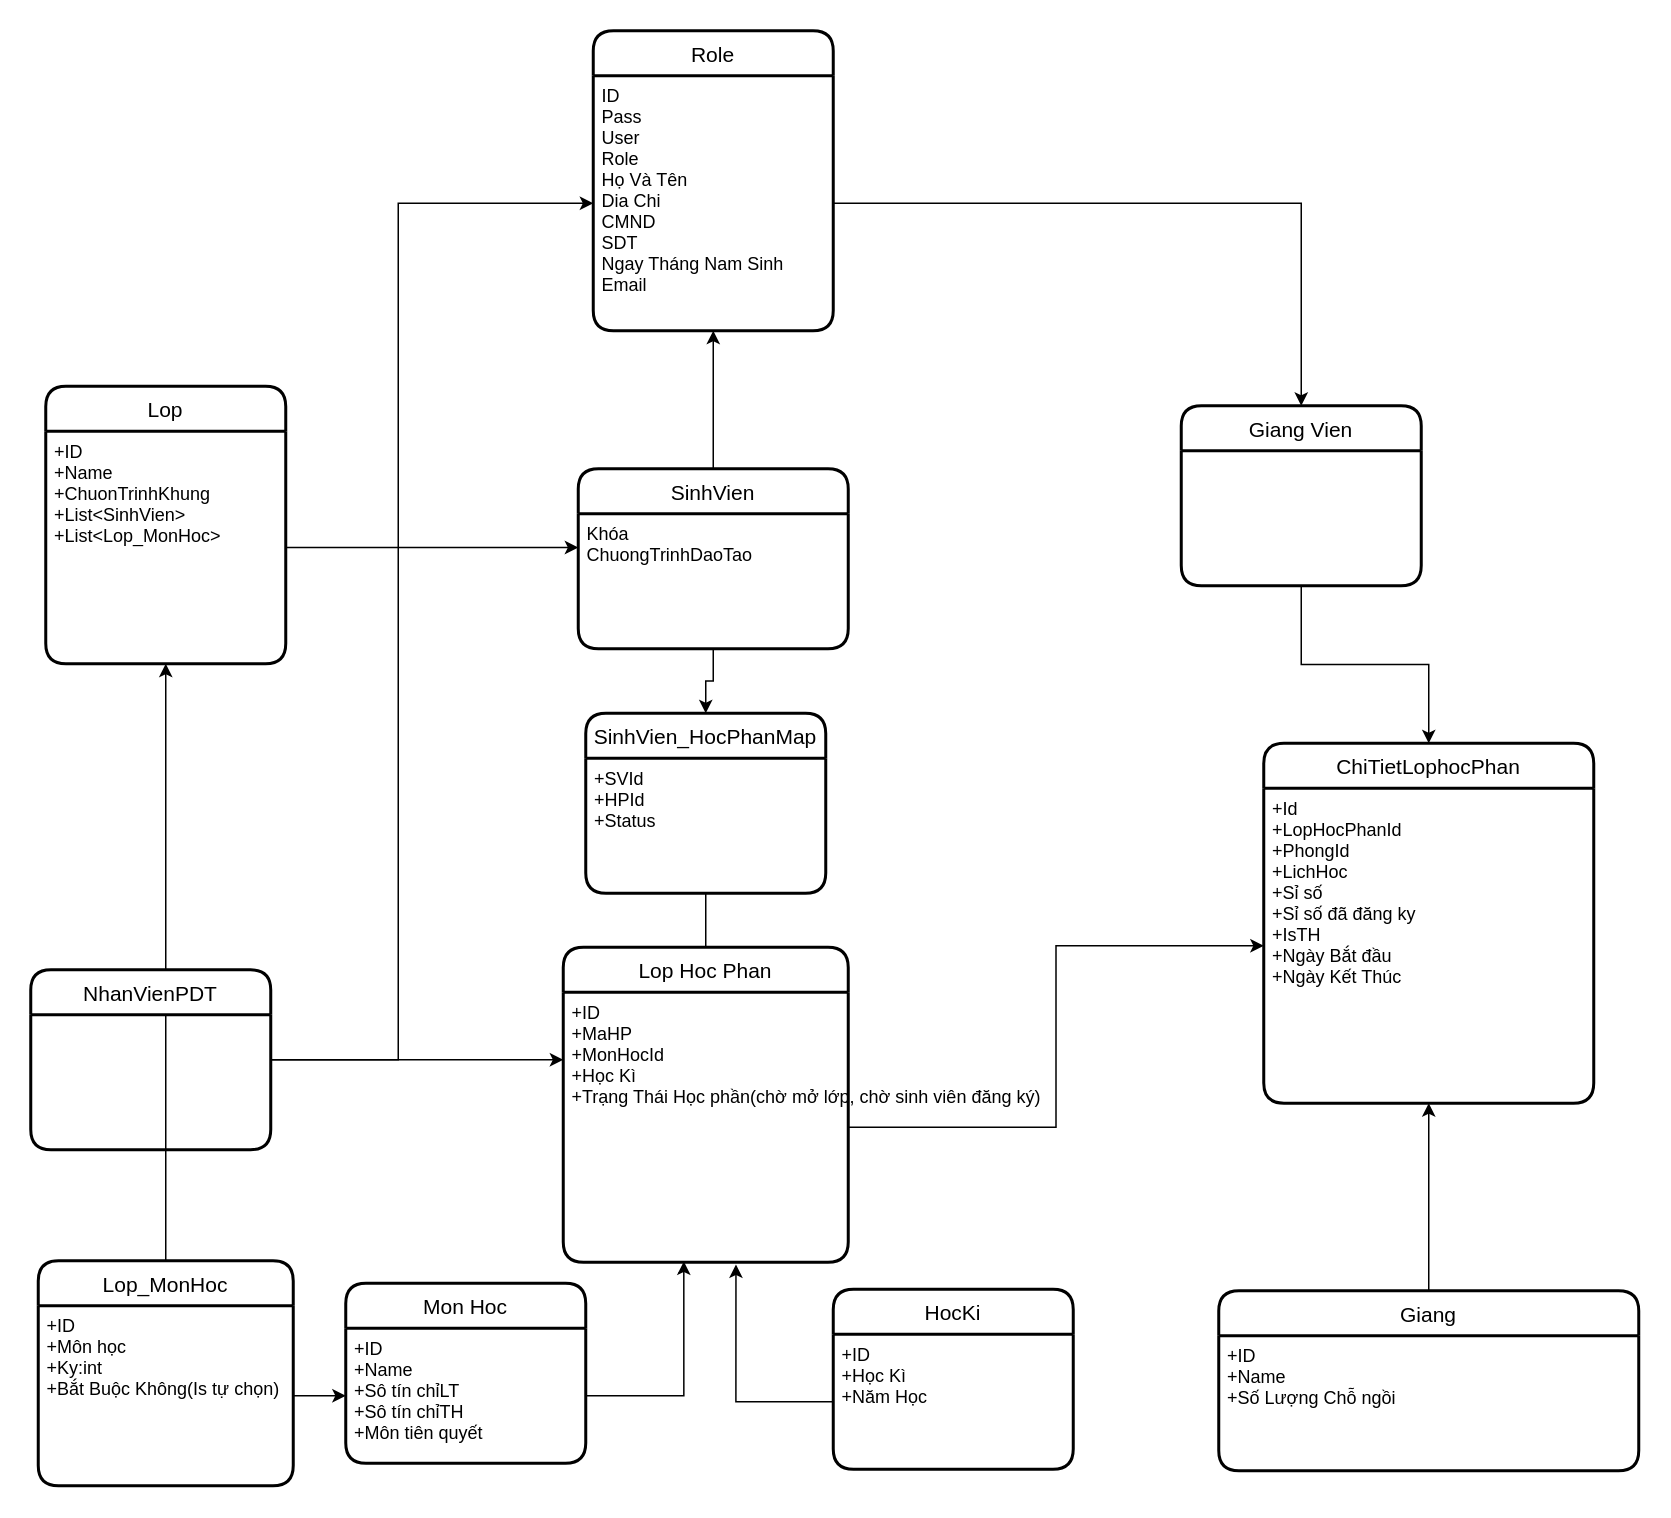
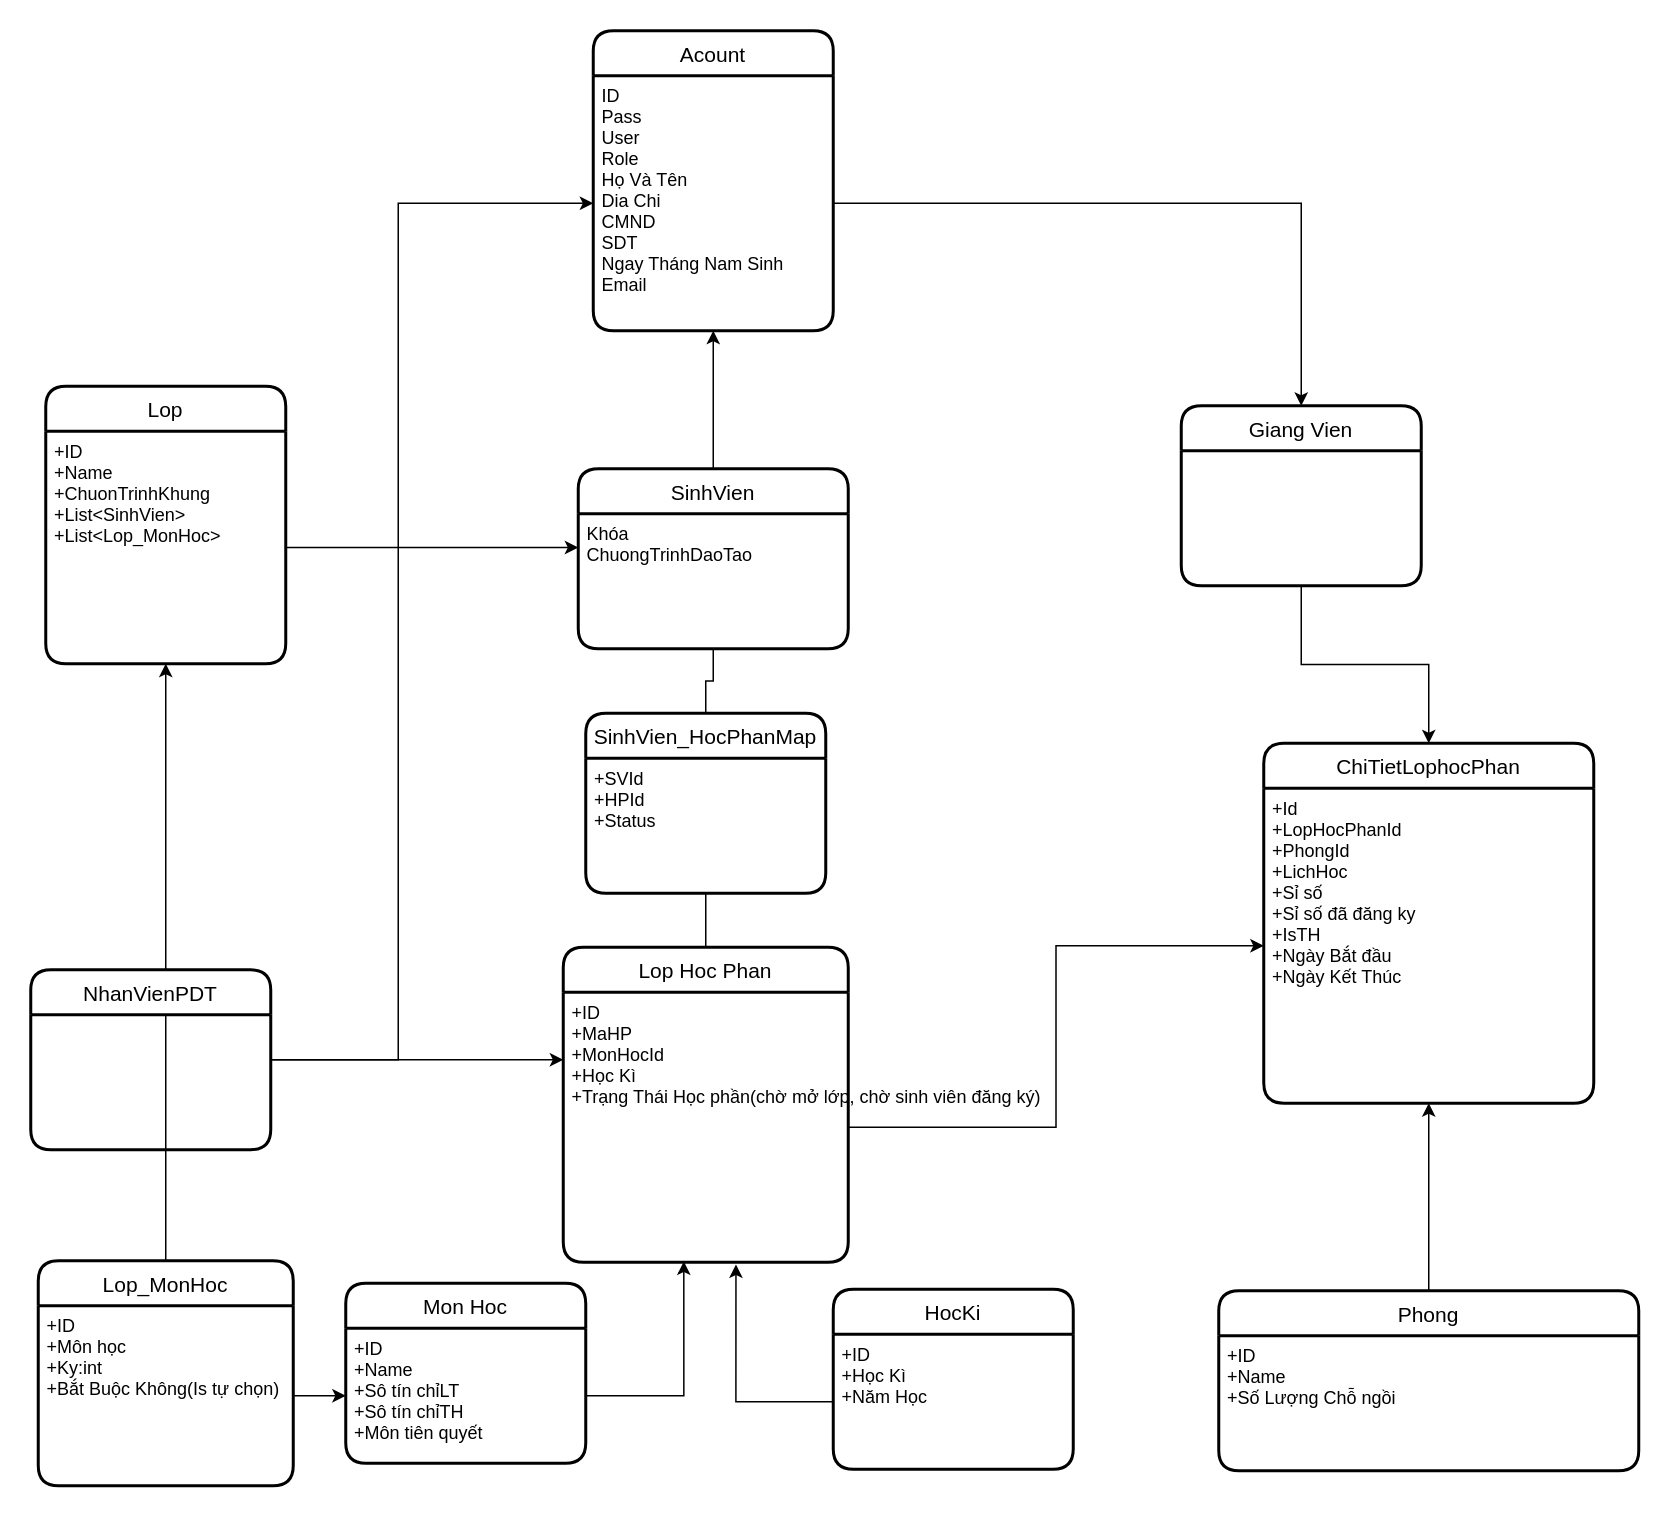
node "Role": label "Role" -> "Acount"
edge "Khóa ChuongTrinhDaoTao" -> "SinhVien_HocPhanMap": arrowhead classic -> none
node "Giang": label "Giang" -> "Phong"
